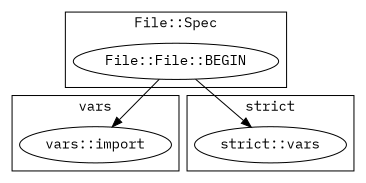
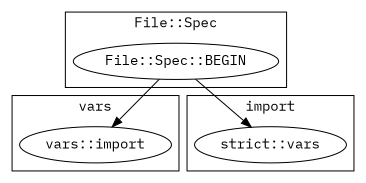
node "File::File::BEGIN": label "File::File::BEGIN" -> "File::Spec::BEGIN"
cluster "strict": label "strict" -> "import"
